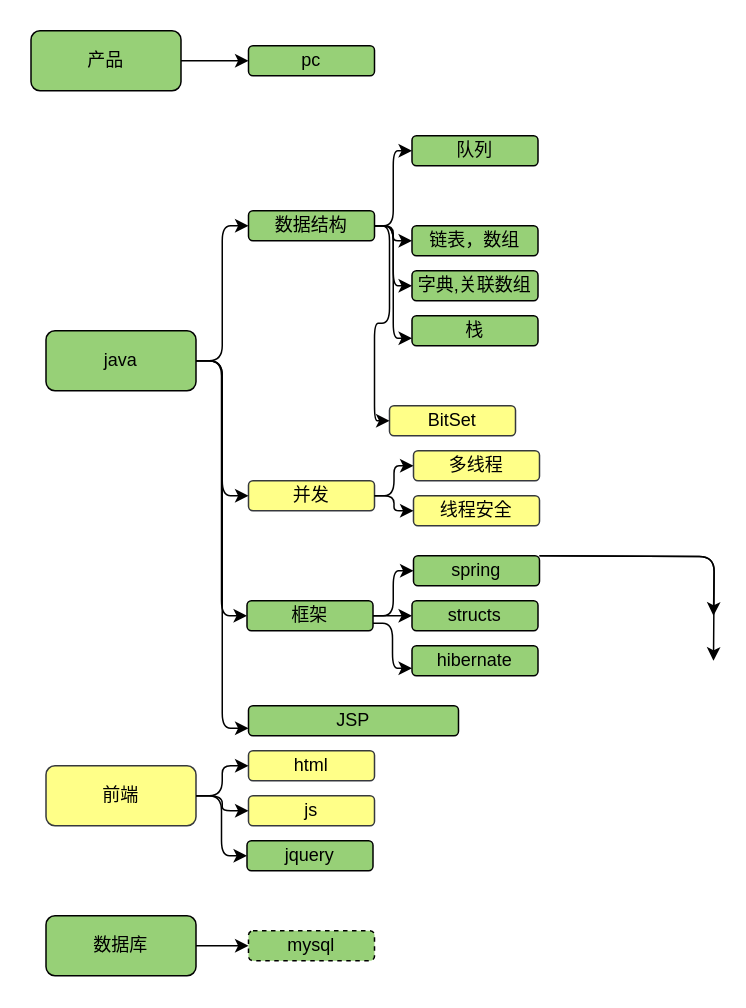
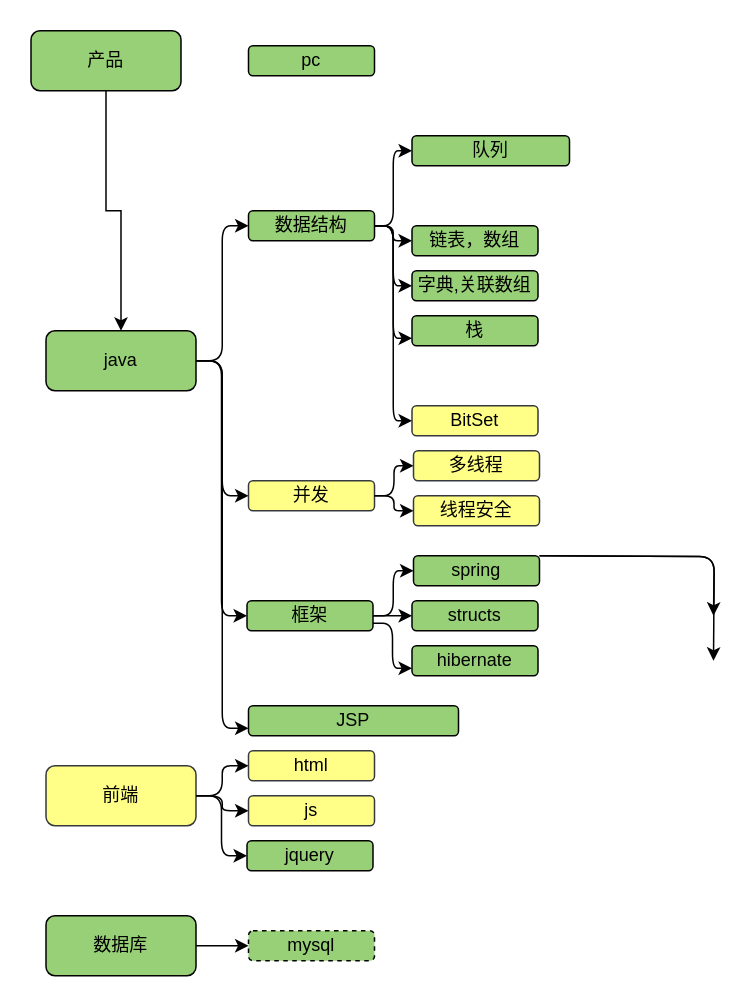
edge "产品" -> "pc": now "产品" -> "java"
node "队列": size 126x30 -> 158x30
node "BitSet": moved (452, 421) -> (475, 421)
